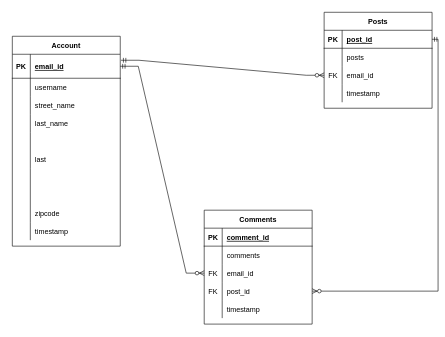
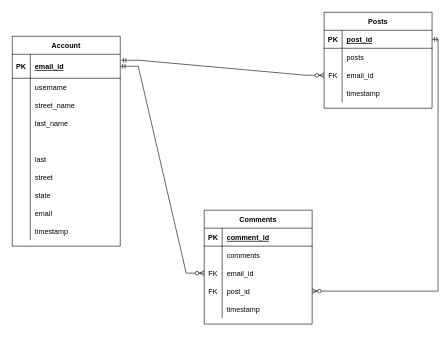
node "street": added
node "state": added
node "zipcode": label "zipcode" -> "email"
